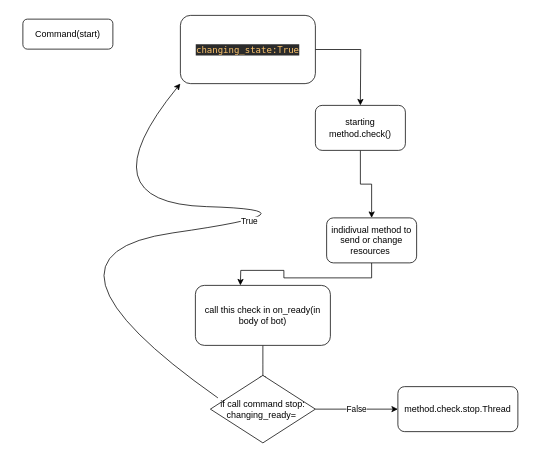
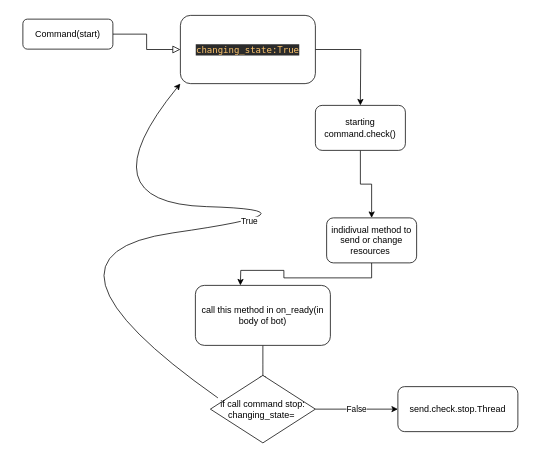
edge "Command(start)" -> "changing_state:True": added
node "starting method.check()": label "starting method.check()" -> "starting command.check()"
node "call this check in on_ready(in body of bot)": label "call this check in on_ready(in body of bot)" -> "call this method in on_ready(in body of bot)"
node "if call command stop: changing_ready=": label "if call command stop: changing_ready=" -> "if call command stop: changing_state="
node "method.check.stop.Thread": label "method.check.stop.Thread" -> "send.check.stop.Thread"
